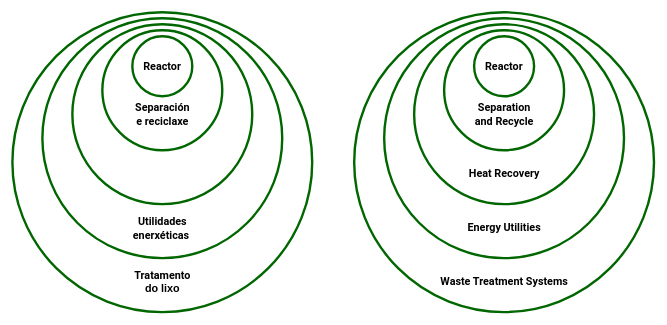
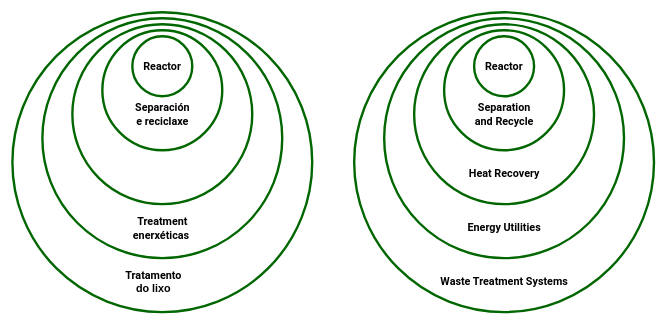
node "Utilidades enerxéticas": label "Utilidades enerxéticas" -> "Treatment enerxéticas"
node "Tratamento do lixo": moved (162, 282) -> (153, 282)
